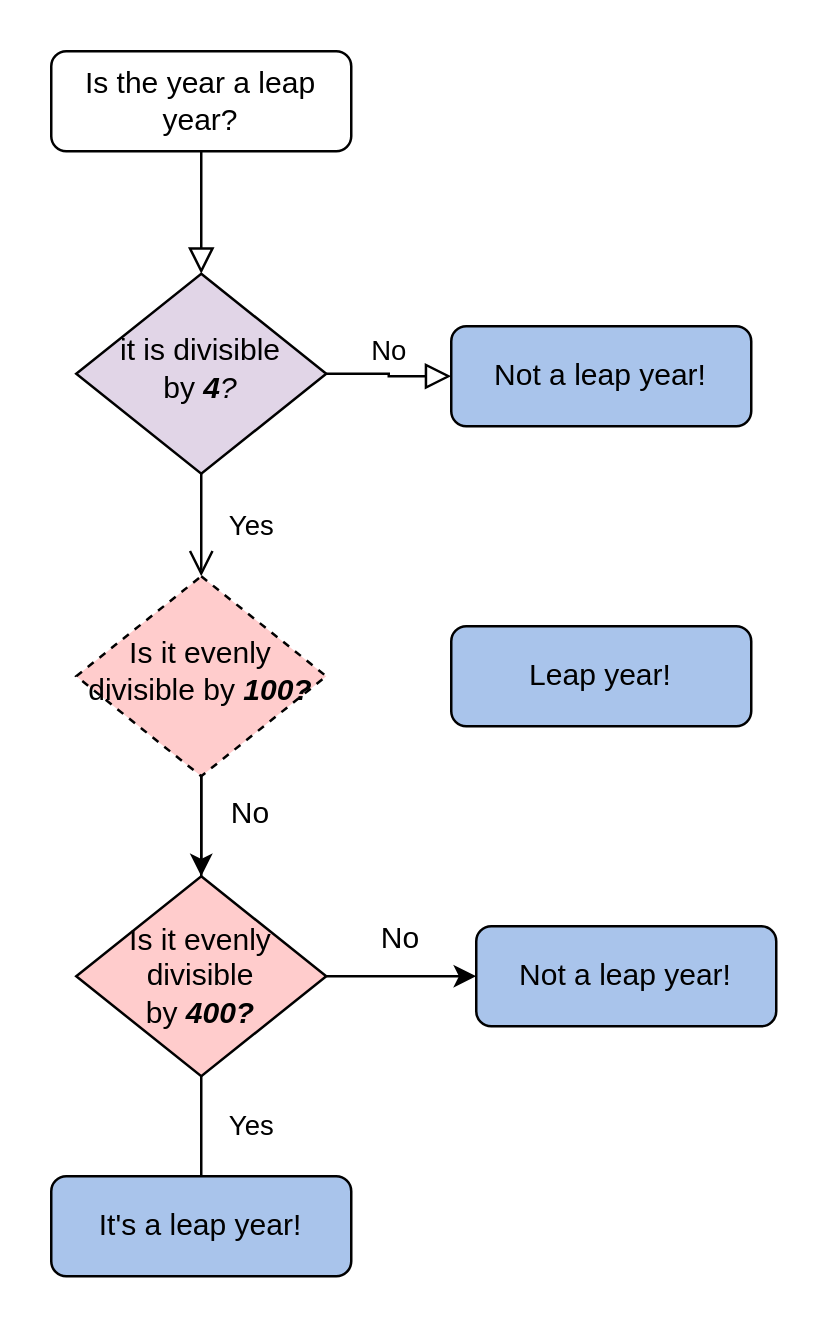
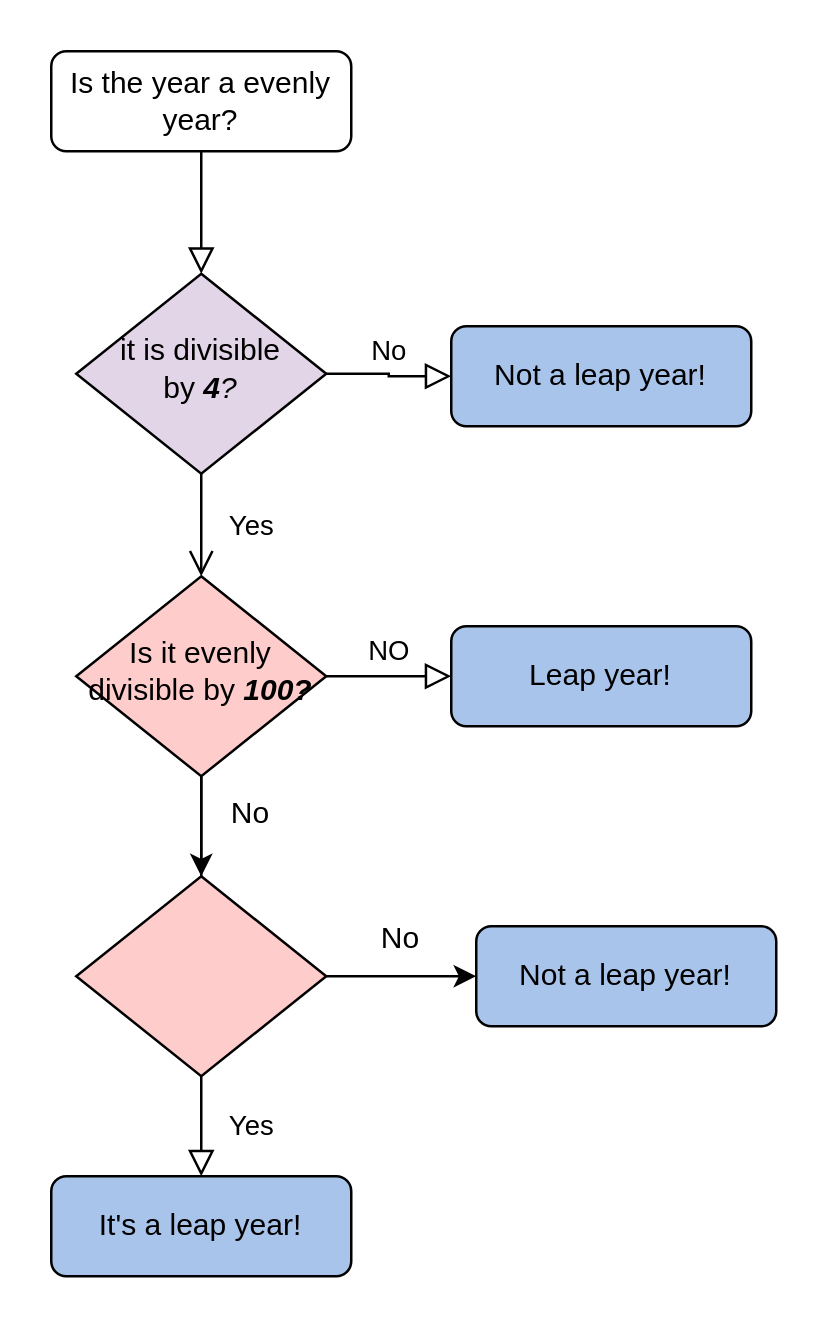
node "Is the year a leap year?": label "Is the year a leap year?" -> "Is the year a evenly year?"
node "Is it evenly divisible by 100?": style dashed -> solid
edge "Is it evenly divisible by 100?" -> "Leap year!": added, label "NO"
node "Is it evenly divisible by 400?": removed
edge "Is it evenly divisible by 100?" -- "It's a leap year!": arrowhead none -> block
